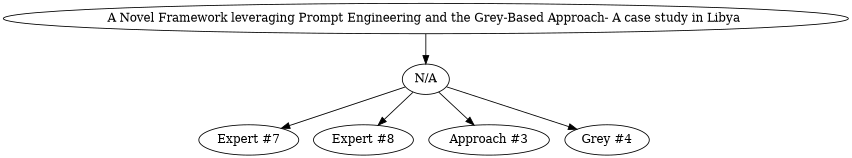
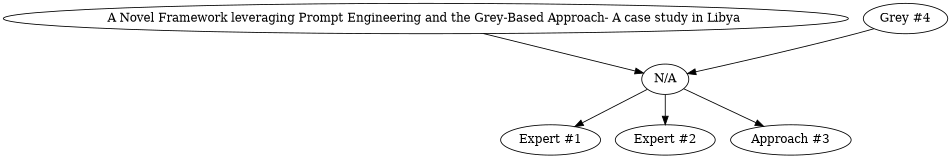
edge "N/A" -> "Grey #4": reversed
node "Expert #7": label "Expert #7" -> "Expert #1"
node "Expert #8": label "Expert #8" -> "Expert #2"
